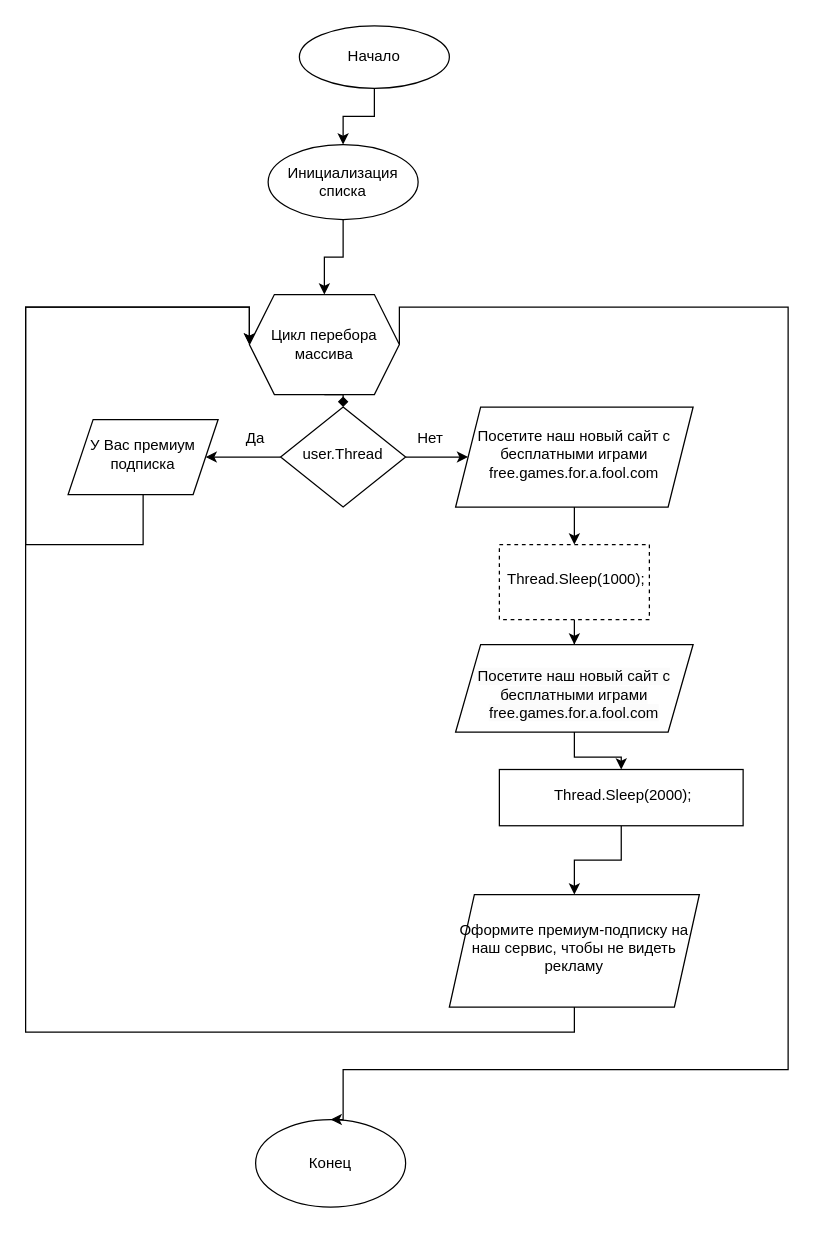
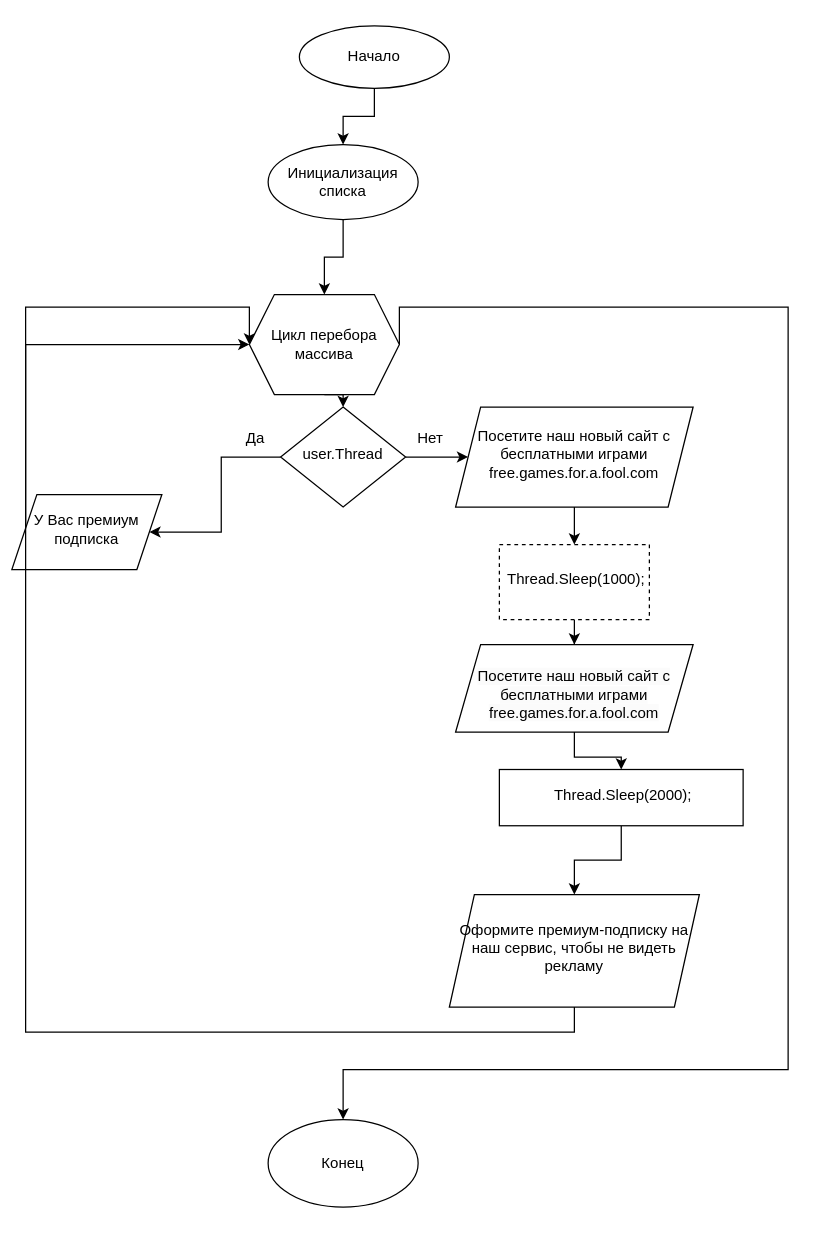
edge "Цикл перебора массива" -> "user.Thread": arrowhead diamond -> classic
node "У Вас премиум подписка": moved (143, 457) -> (87, 532)
node "Конец": moved (331, 1163) -> (343, 1163)
